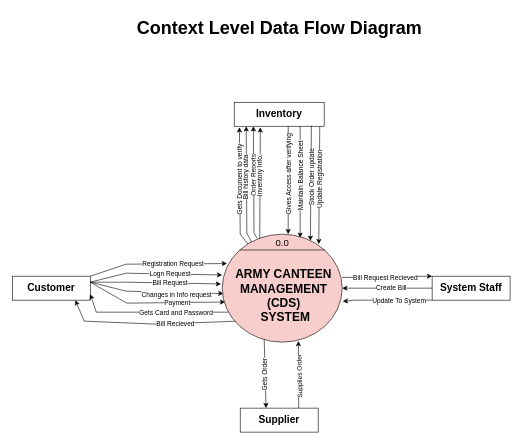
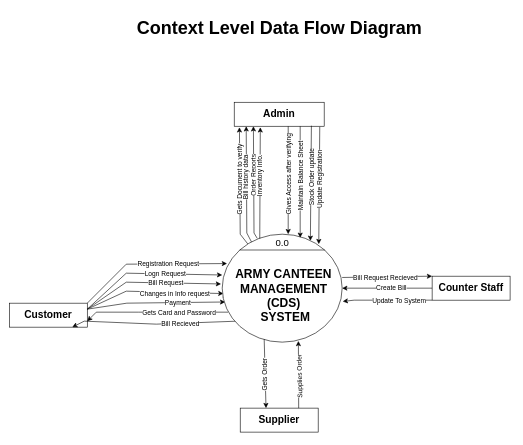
node "Inventory": label "Inventory" -> "Admin"
node "Customer": moved (51, 288) -> (48, 315)
node "ARMY CANTEEN MANAGEMENT (CDS) SYSTEM": fillcolor #f8cecc -> #ffffff
node "System Staff": label "System Staff" -> "Counter Staff"
